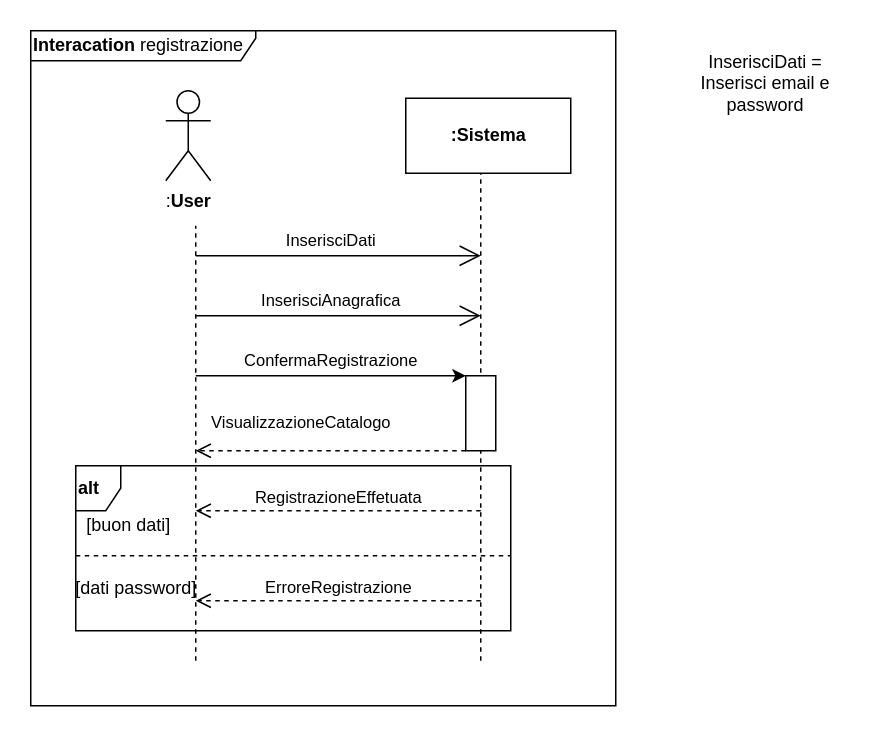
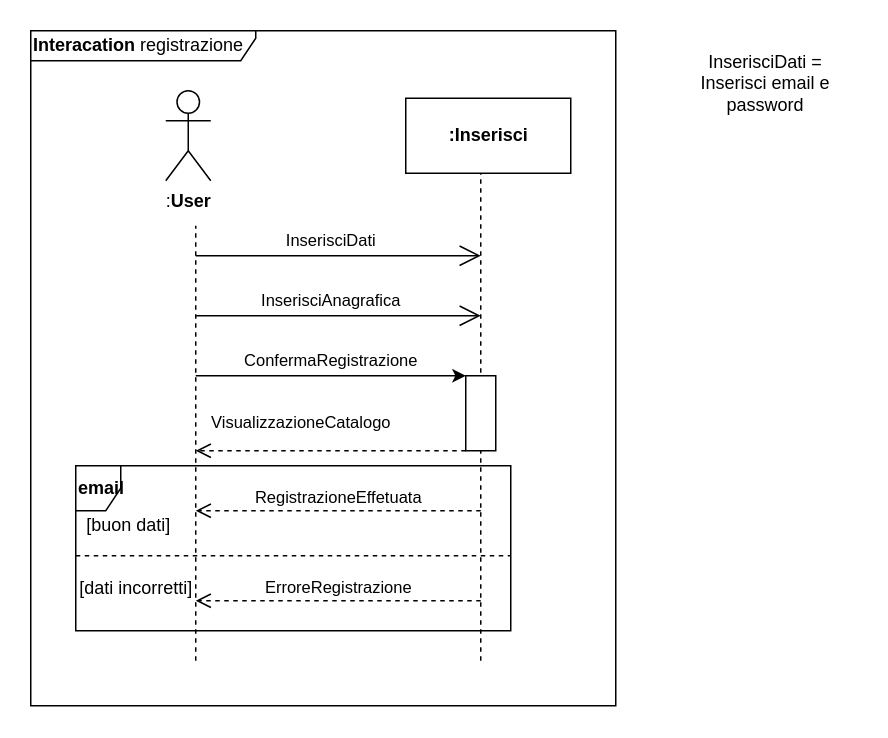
node ":Sistema": label ":Sistema" -> ":Inserisci"
node "alt": label "alt" -> "email"
node "[dati password]": label "[dati password]" -> "[dati incorretti]"
